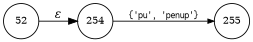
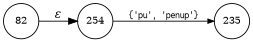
node "52": label "52" -> "82"
node "255": label "255" -> "235"
